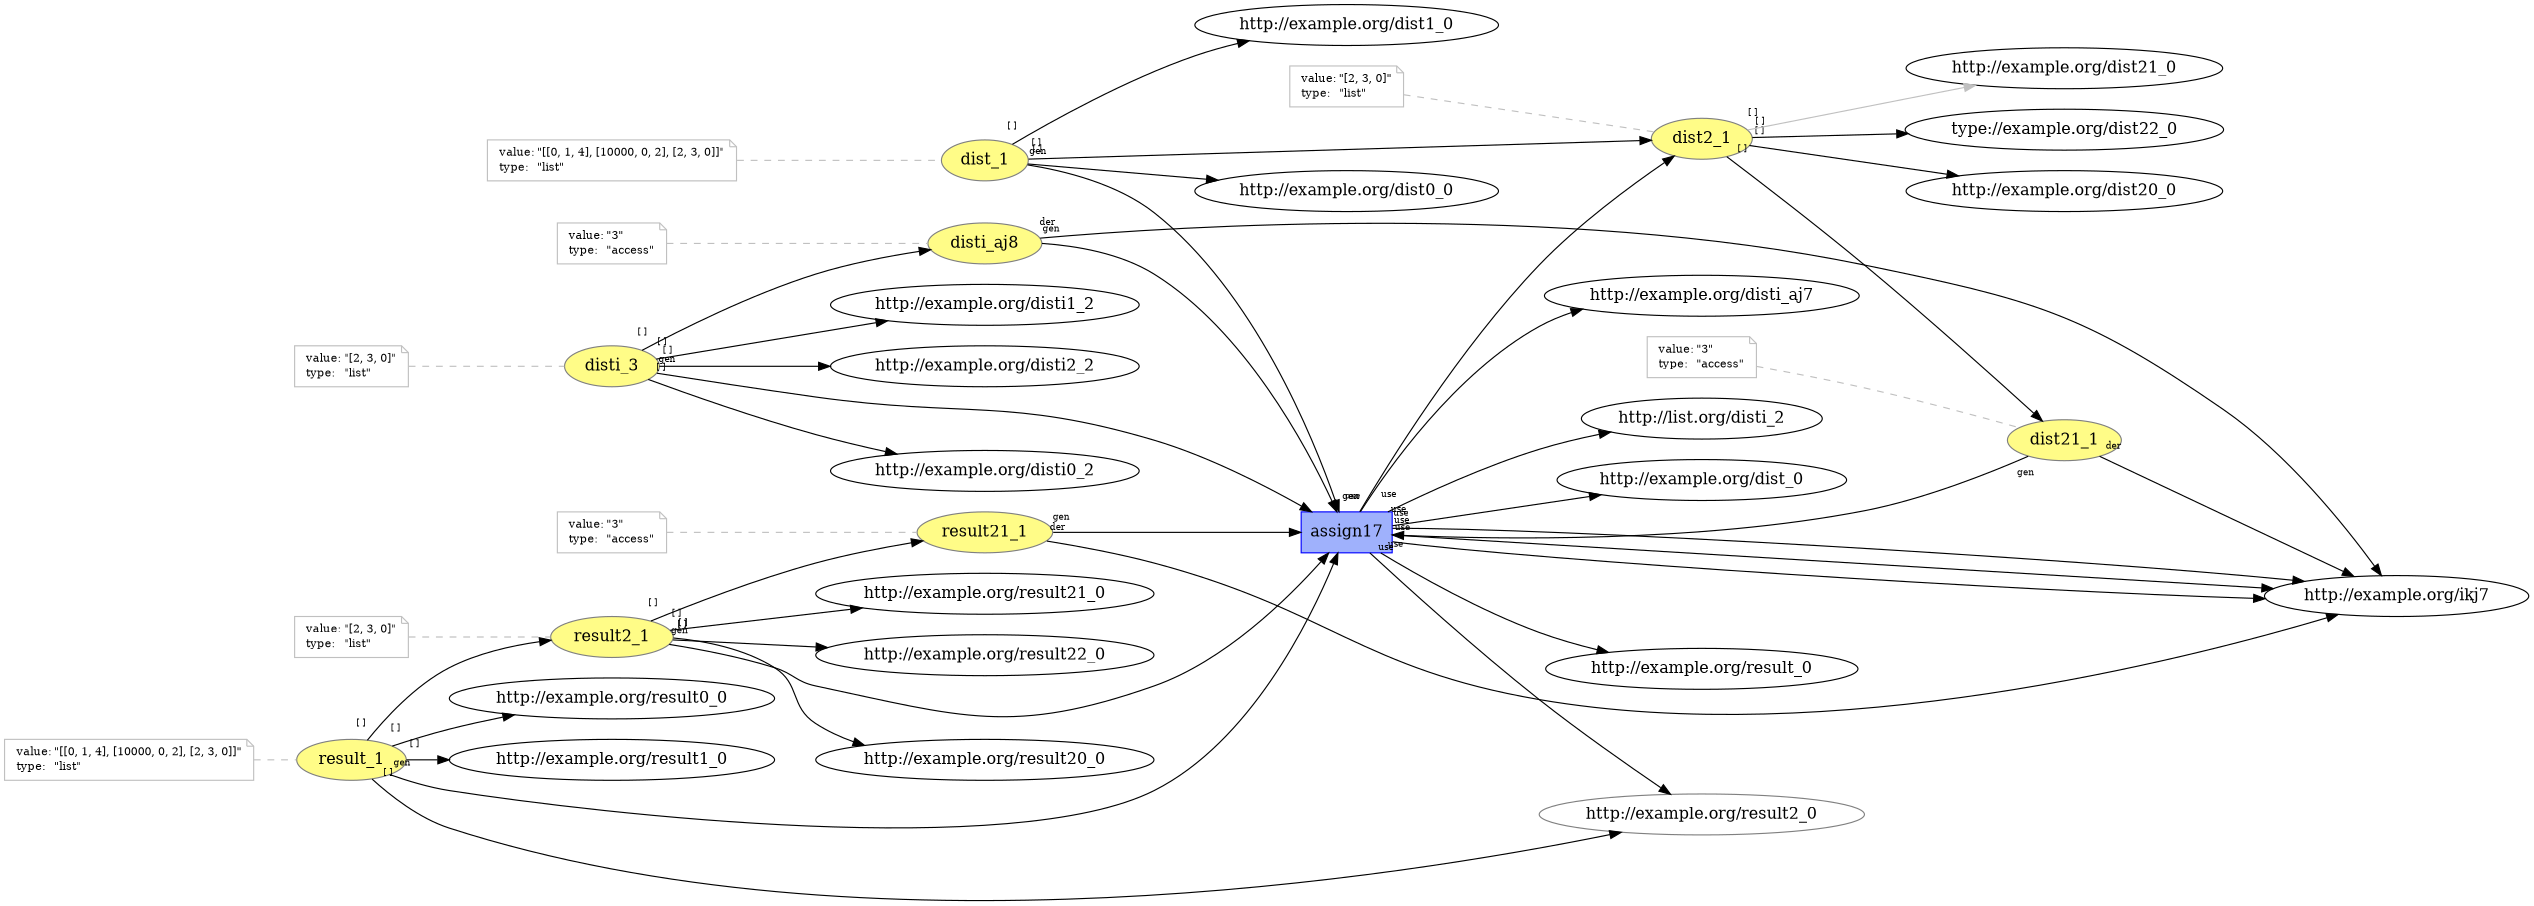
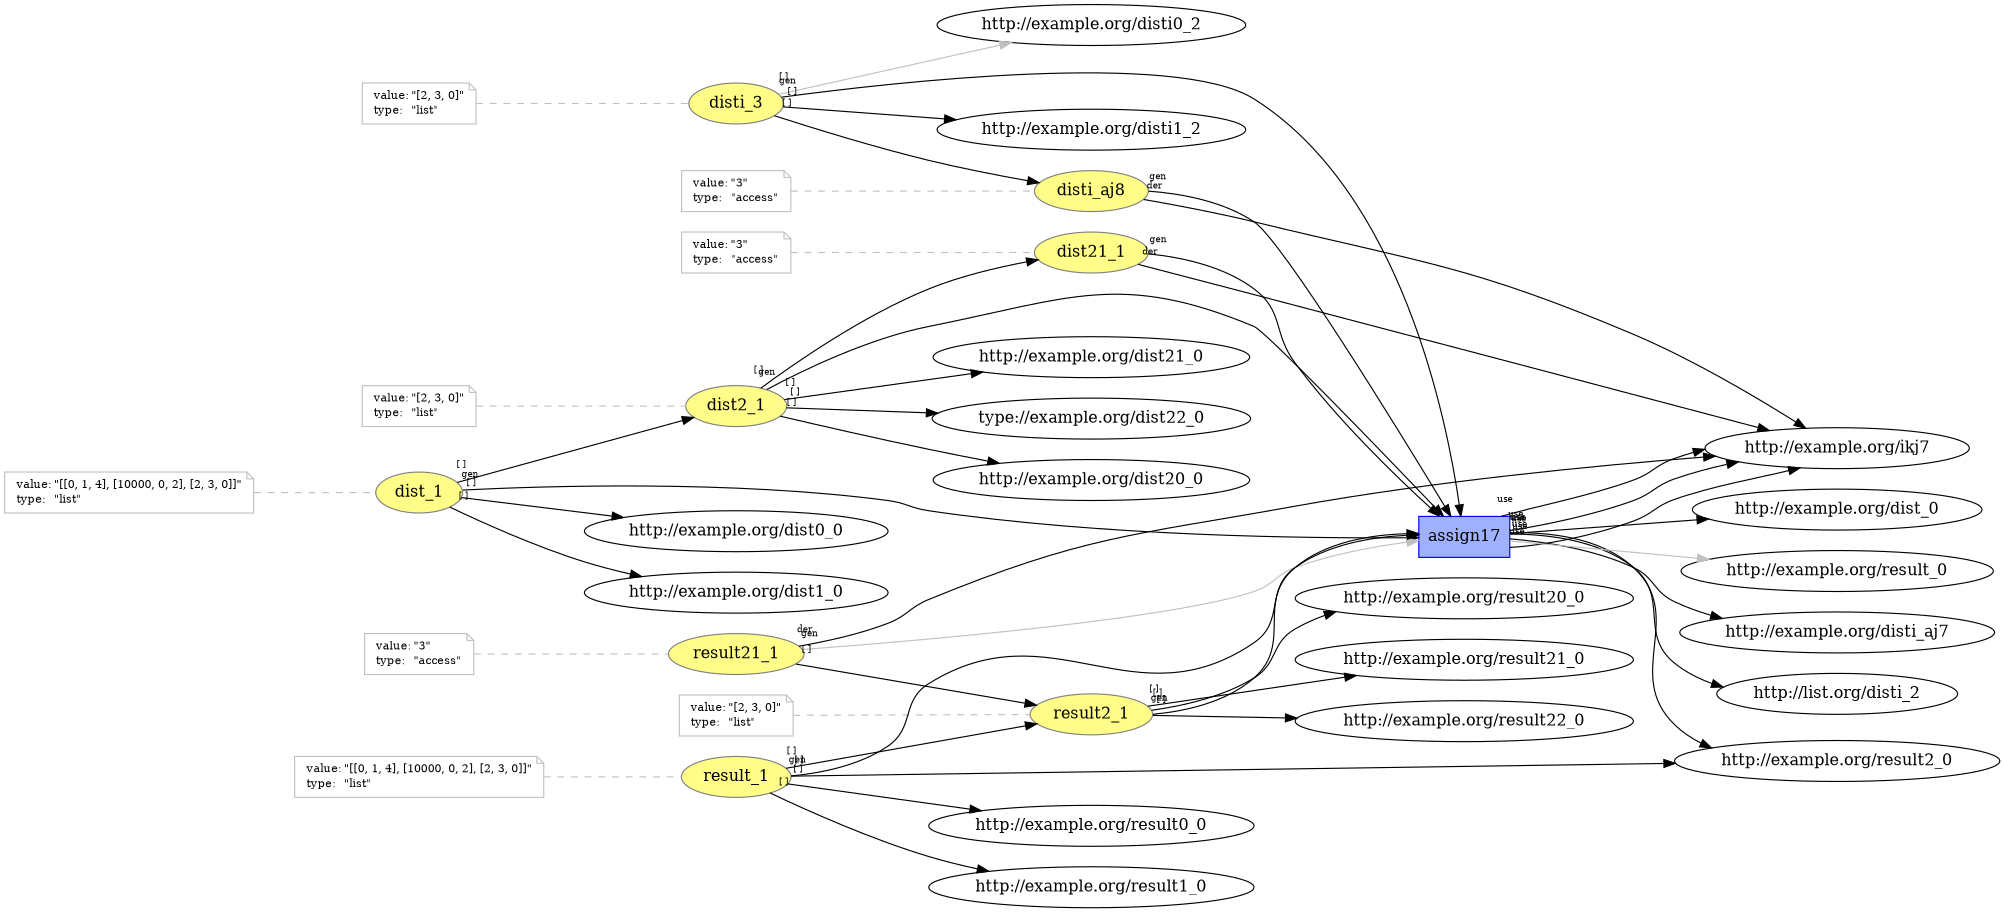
edge "dist2_1" -> "http://example.org/dist21_0": color gray -> black
edge "assign17" -> "dist2_1": reversed
node "http://example.org/disti2_2": removed
edge "disti_3" -> "http://example.org/disti0_2": color black -> gray
edge "result21_1" -> "assign17": color black -> gray
edge "result2_1" -> "result21_1": reversed
edge "assign17" -> "http://example.org/result_0": color black -> gray
node "http://example.org/result2_0": color #808080 -> black
